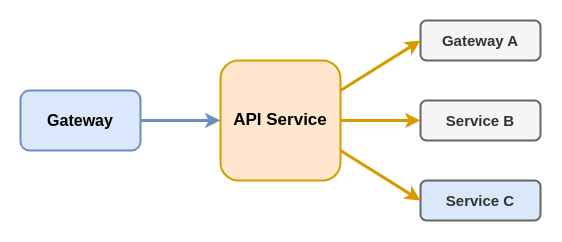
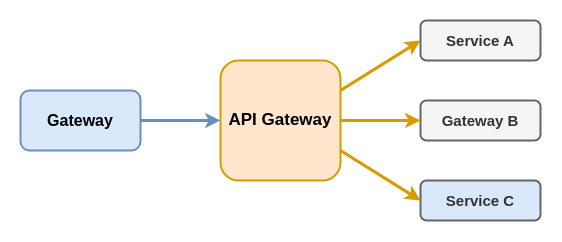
node "Gateway A": label "Gateway A" -> "Service A"
node "API Service": label "API Service" -> "API Gateway"
node "Service B": label "Service B" -> "Gateway B"
